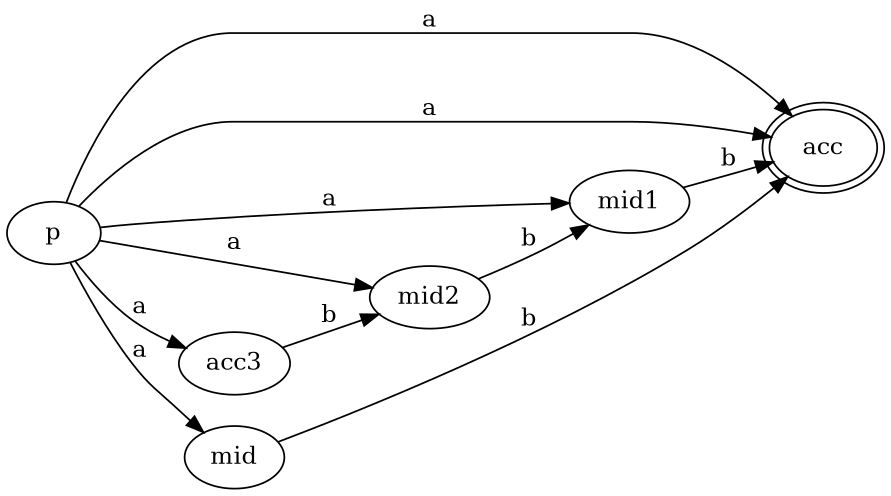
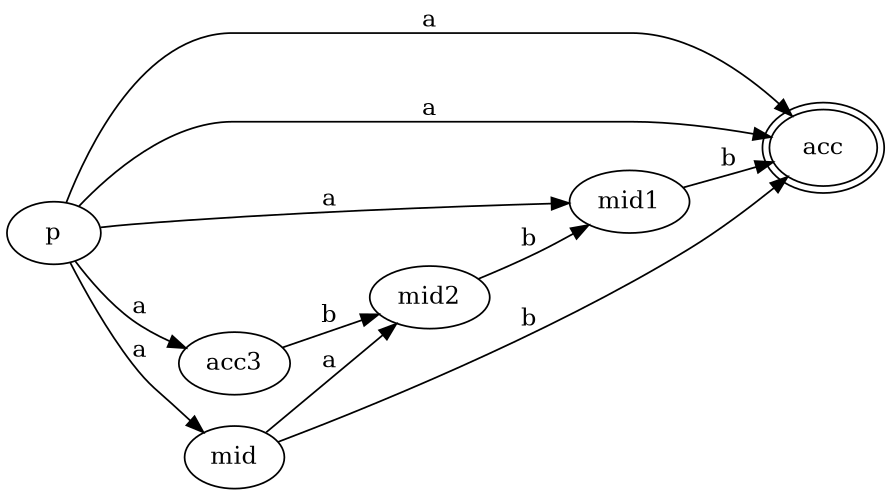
edge "p" -> "mid2": now "mid" -> "mid2"
